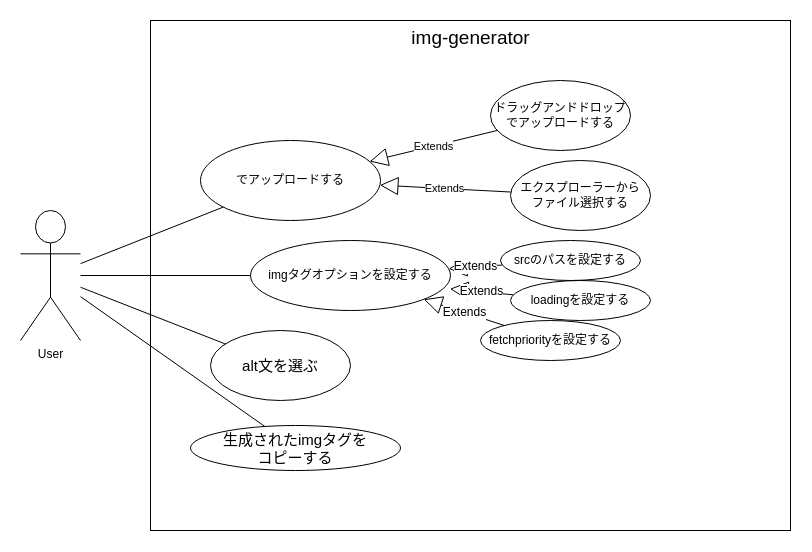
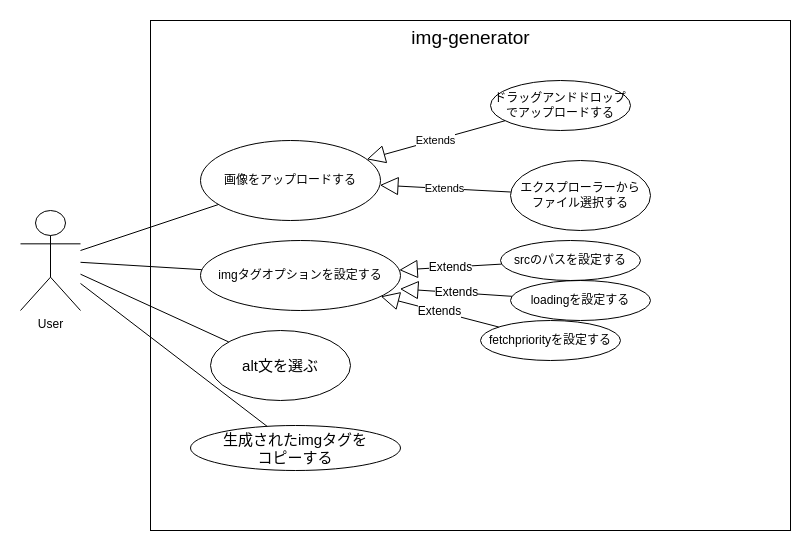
node "ドラッグアンドドロップ でアップロードする": size 140x70 -> 140x50
node "でアップロードする": label "でアップロードする" -> "画像をアップロードする"
node "User": size 60x130 -> 60x100
node "imgタグオプションを設定する": moved (351, 276) -> (301, 276)
